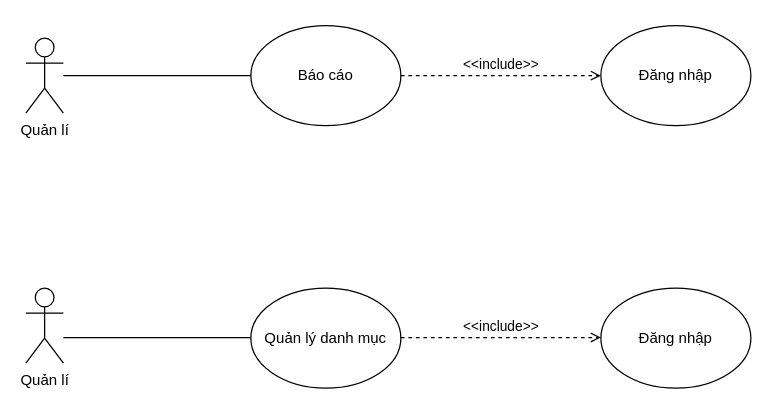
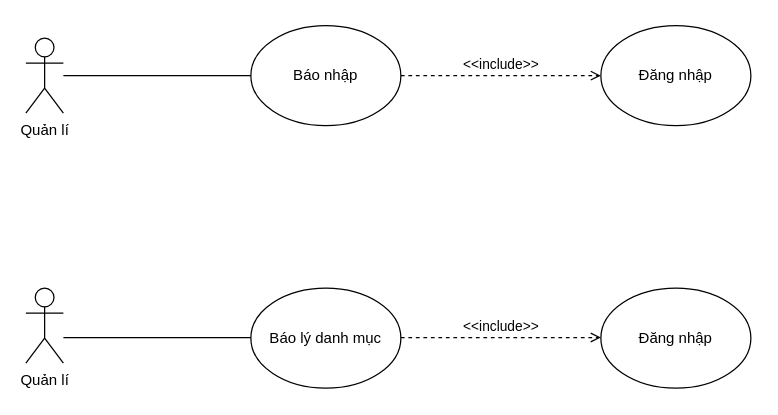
node "Báo cáo": label "Báo cáo" -> "Báo nhập"
node "Quản lý danh mục": label "Quản lý danh mục" -> "Báo lý danh mục"
